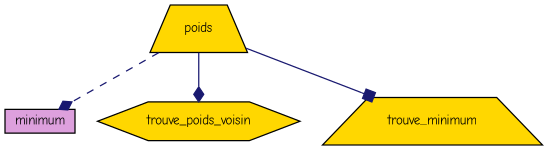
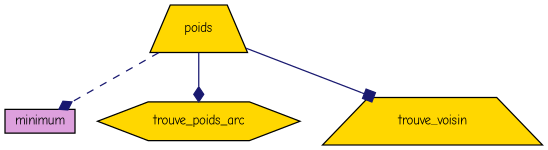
node "trouve_poids_voisin": label "trouve_poids_voisin" -> "trouve_poids_arc"
node "trouve_minimum": label "trouve_minimum" -> "trouve_voisin"
